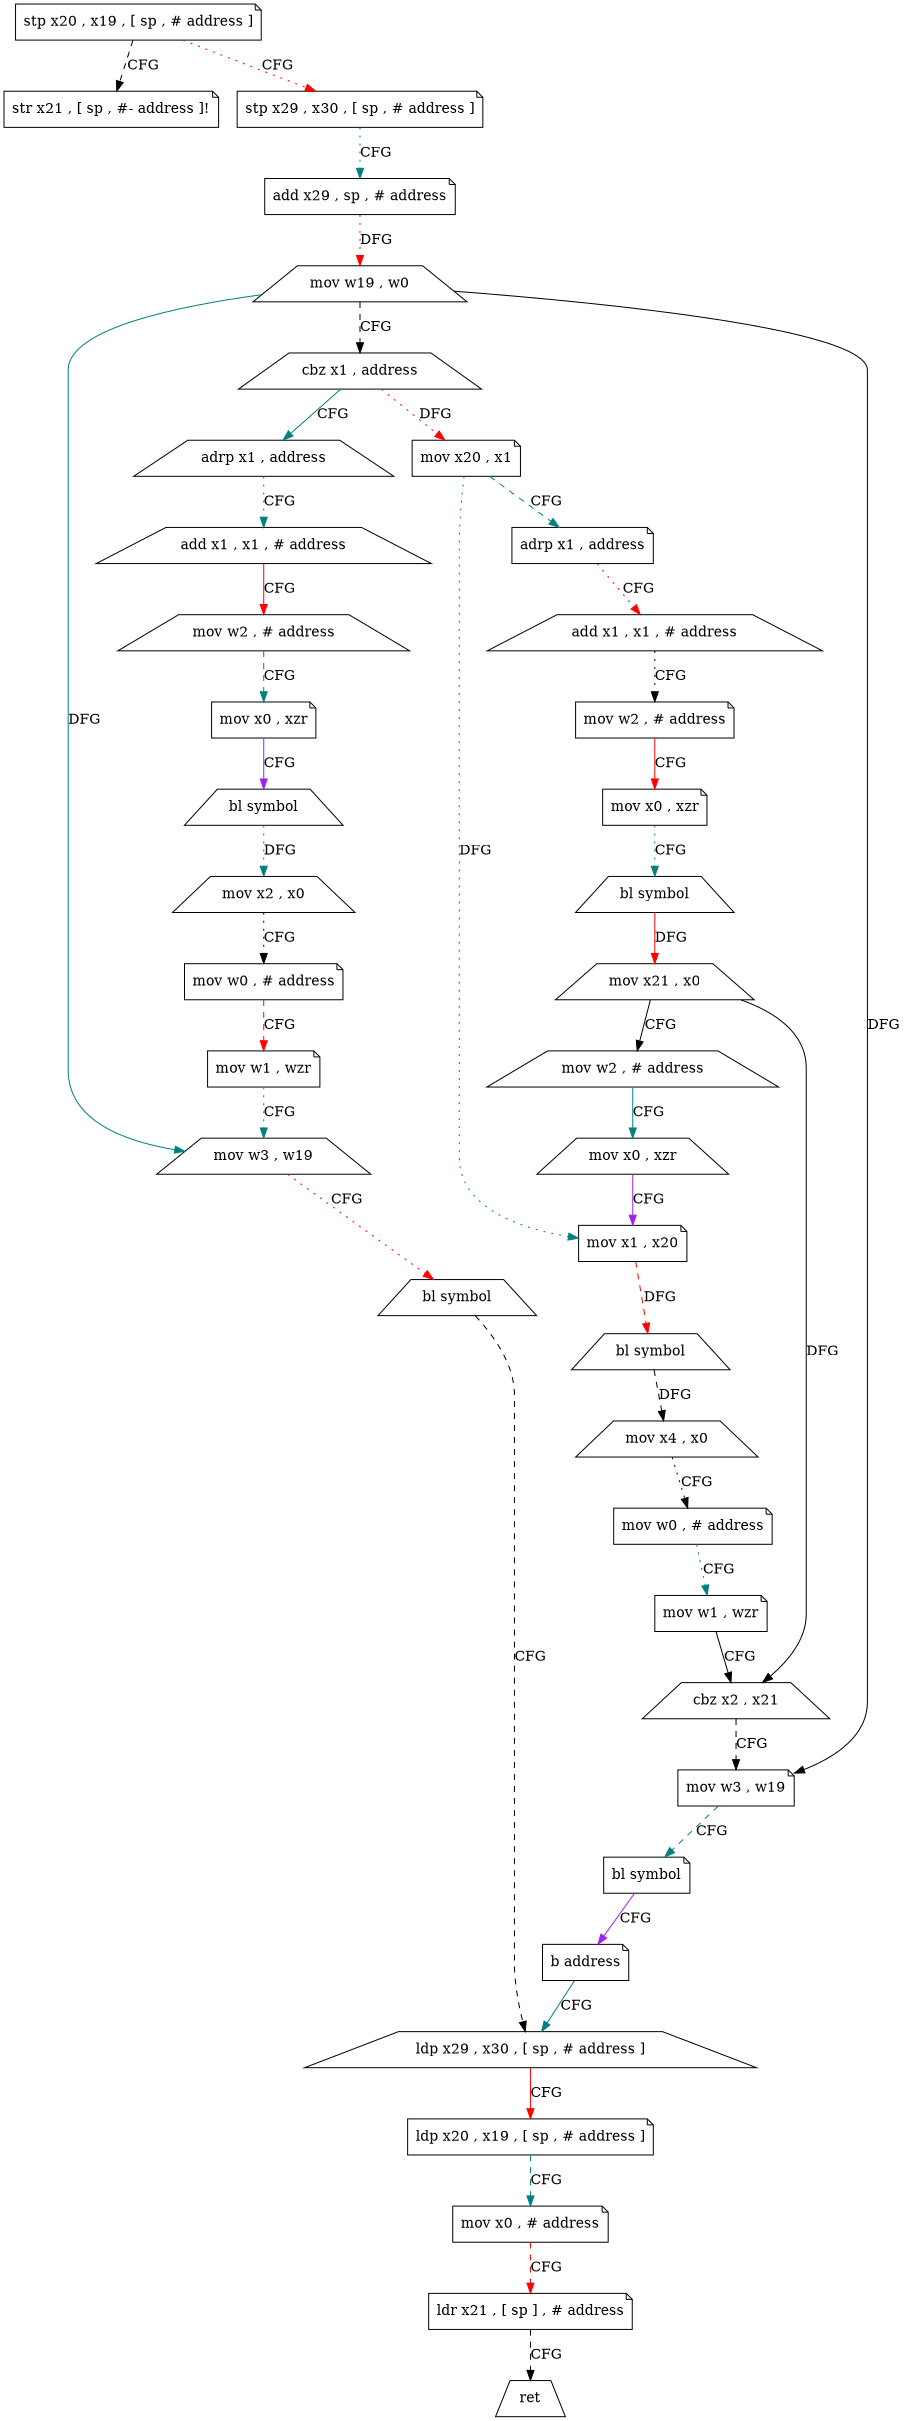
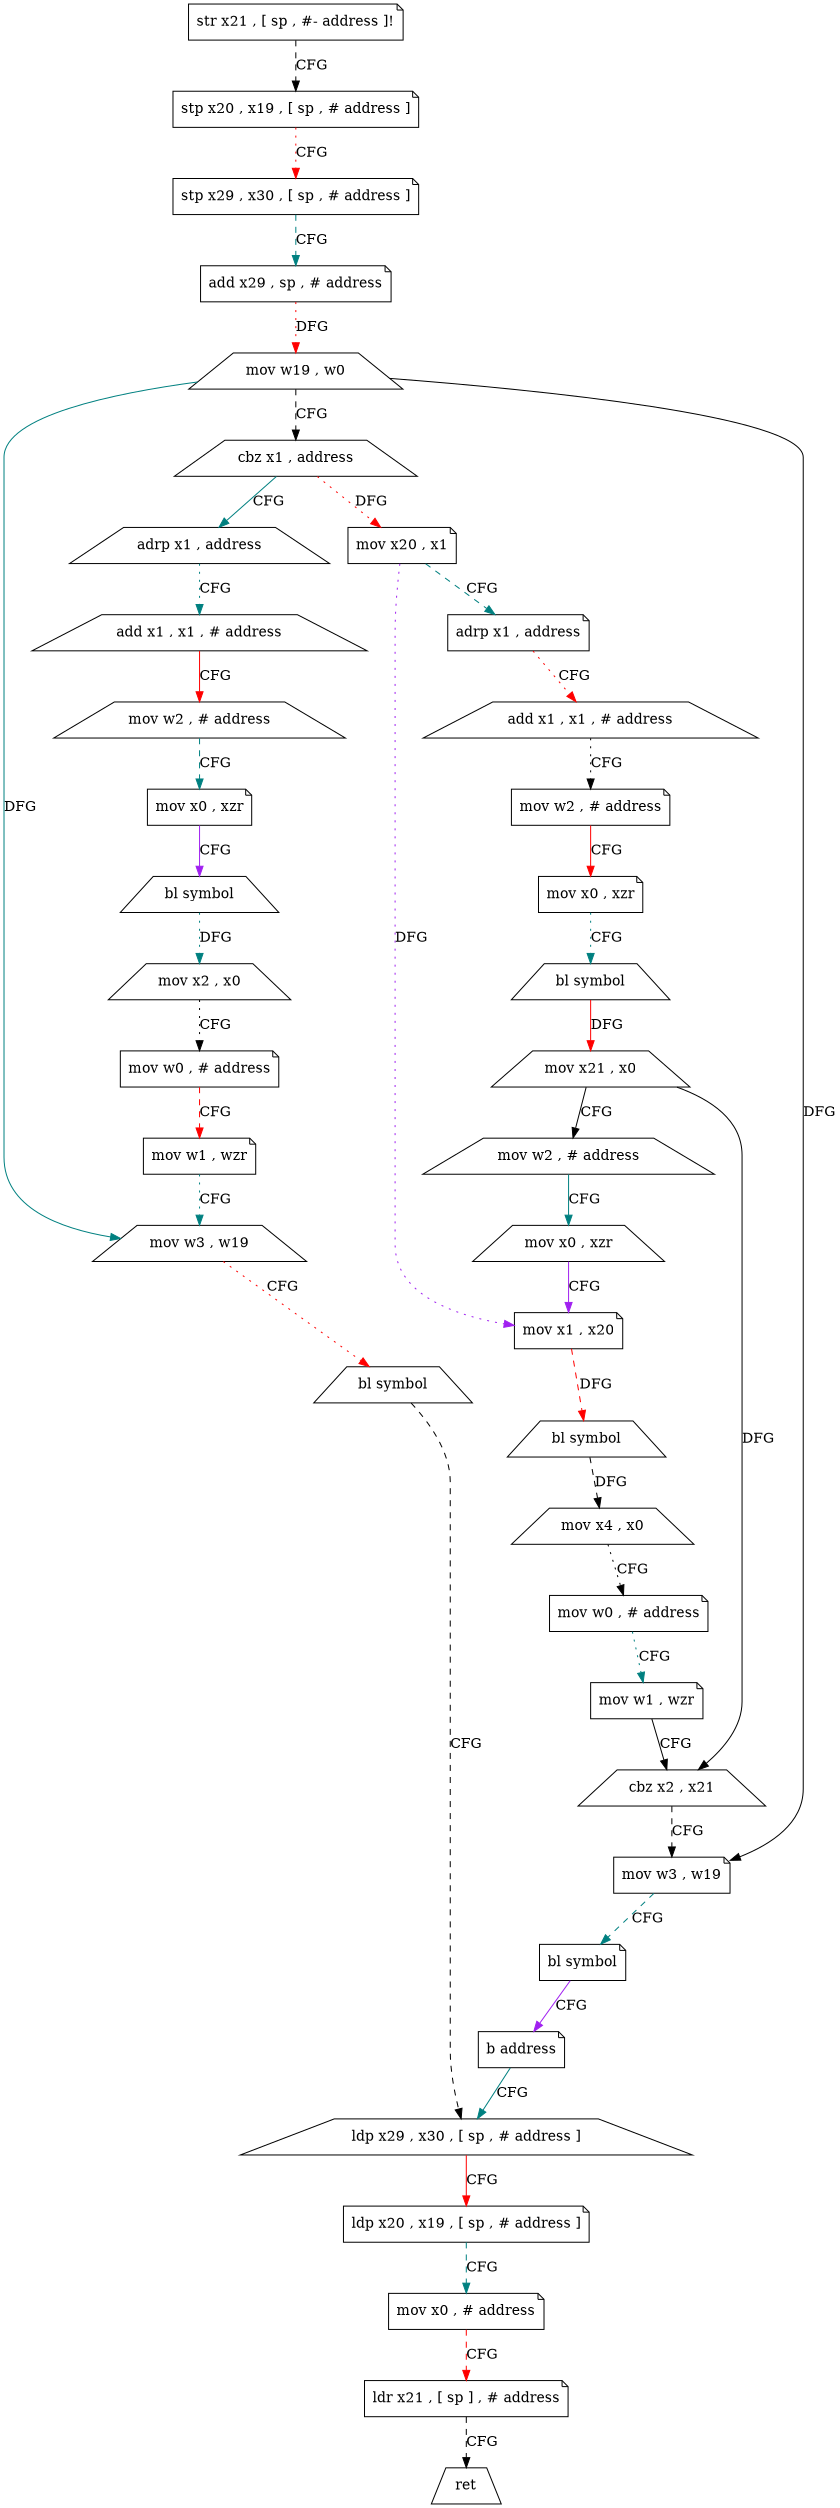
edge "stp x20 , x19 , [ sp , # address ]" -> "str x21 , [ sp , #- address ]!": reversed
edge "stp x29 , x30 , [ sp , # address ]" -> "add x29 , sp , # address": style dotted -> dashed
edge "mov x20 , x1" -> "mov x1 , x20": color teal -> purple
